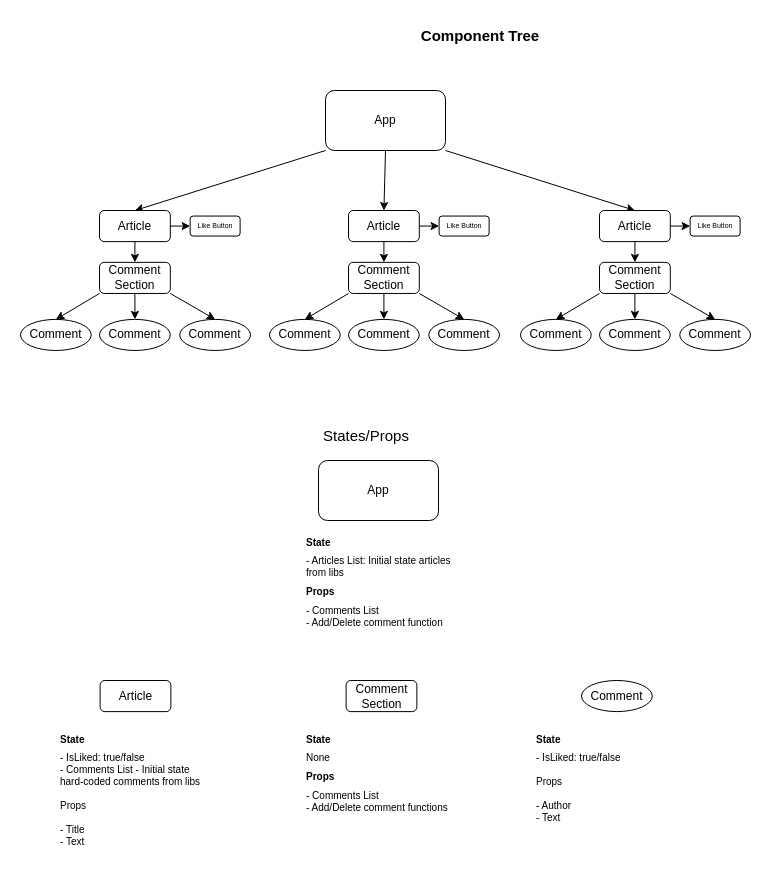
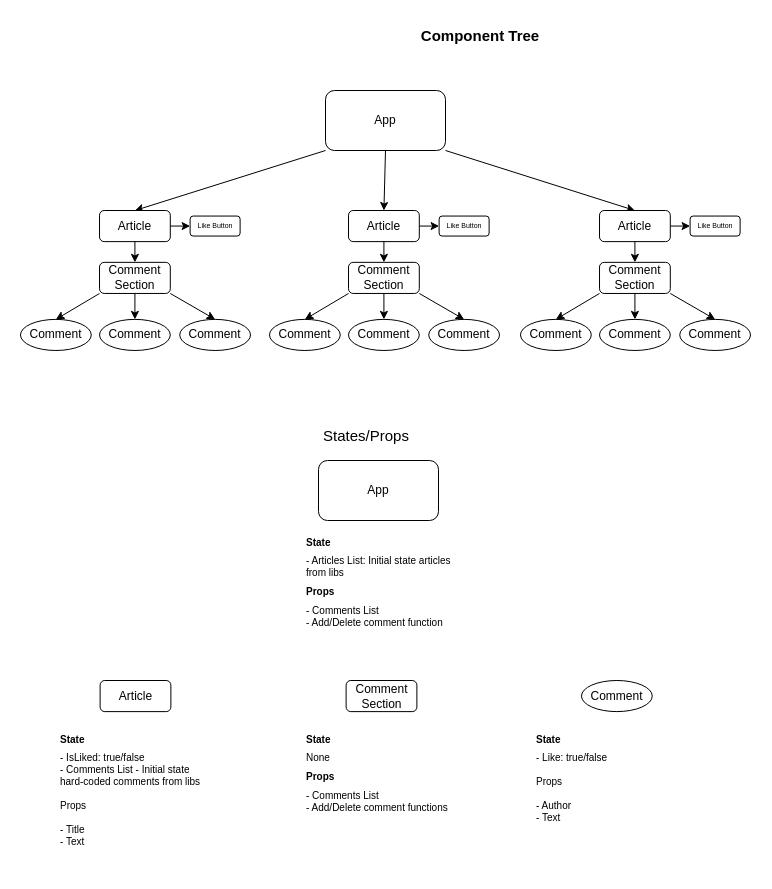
node "State - IsLiked: true/false Props - Author - Text": label "State - IsLiked: true/false Props - Author - Text" -> "State - Like: true/false Props - Author - Text"
